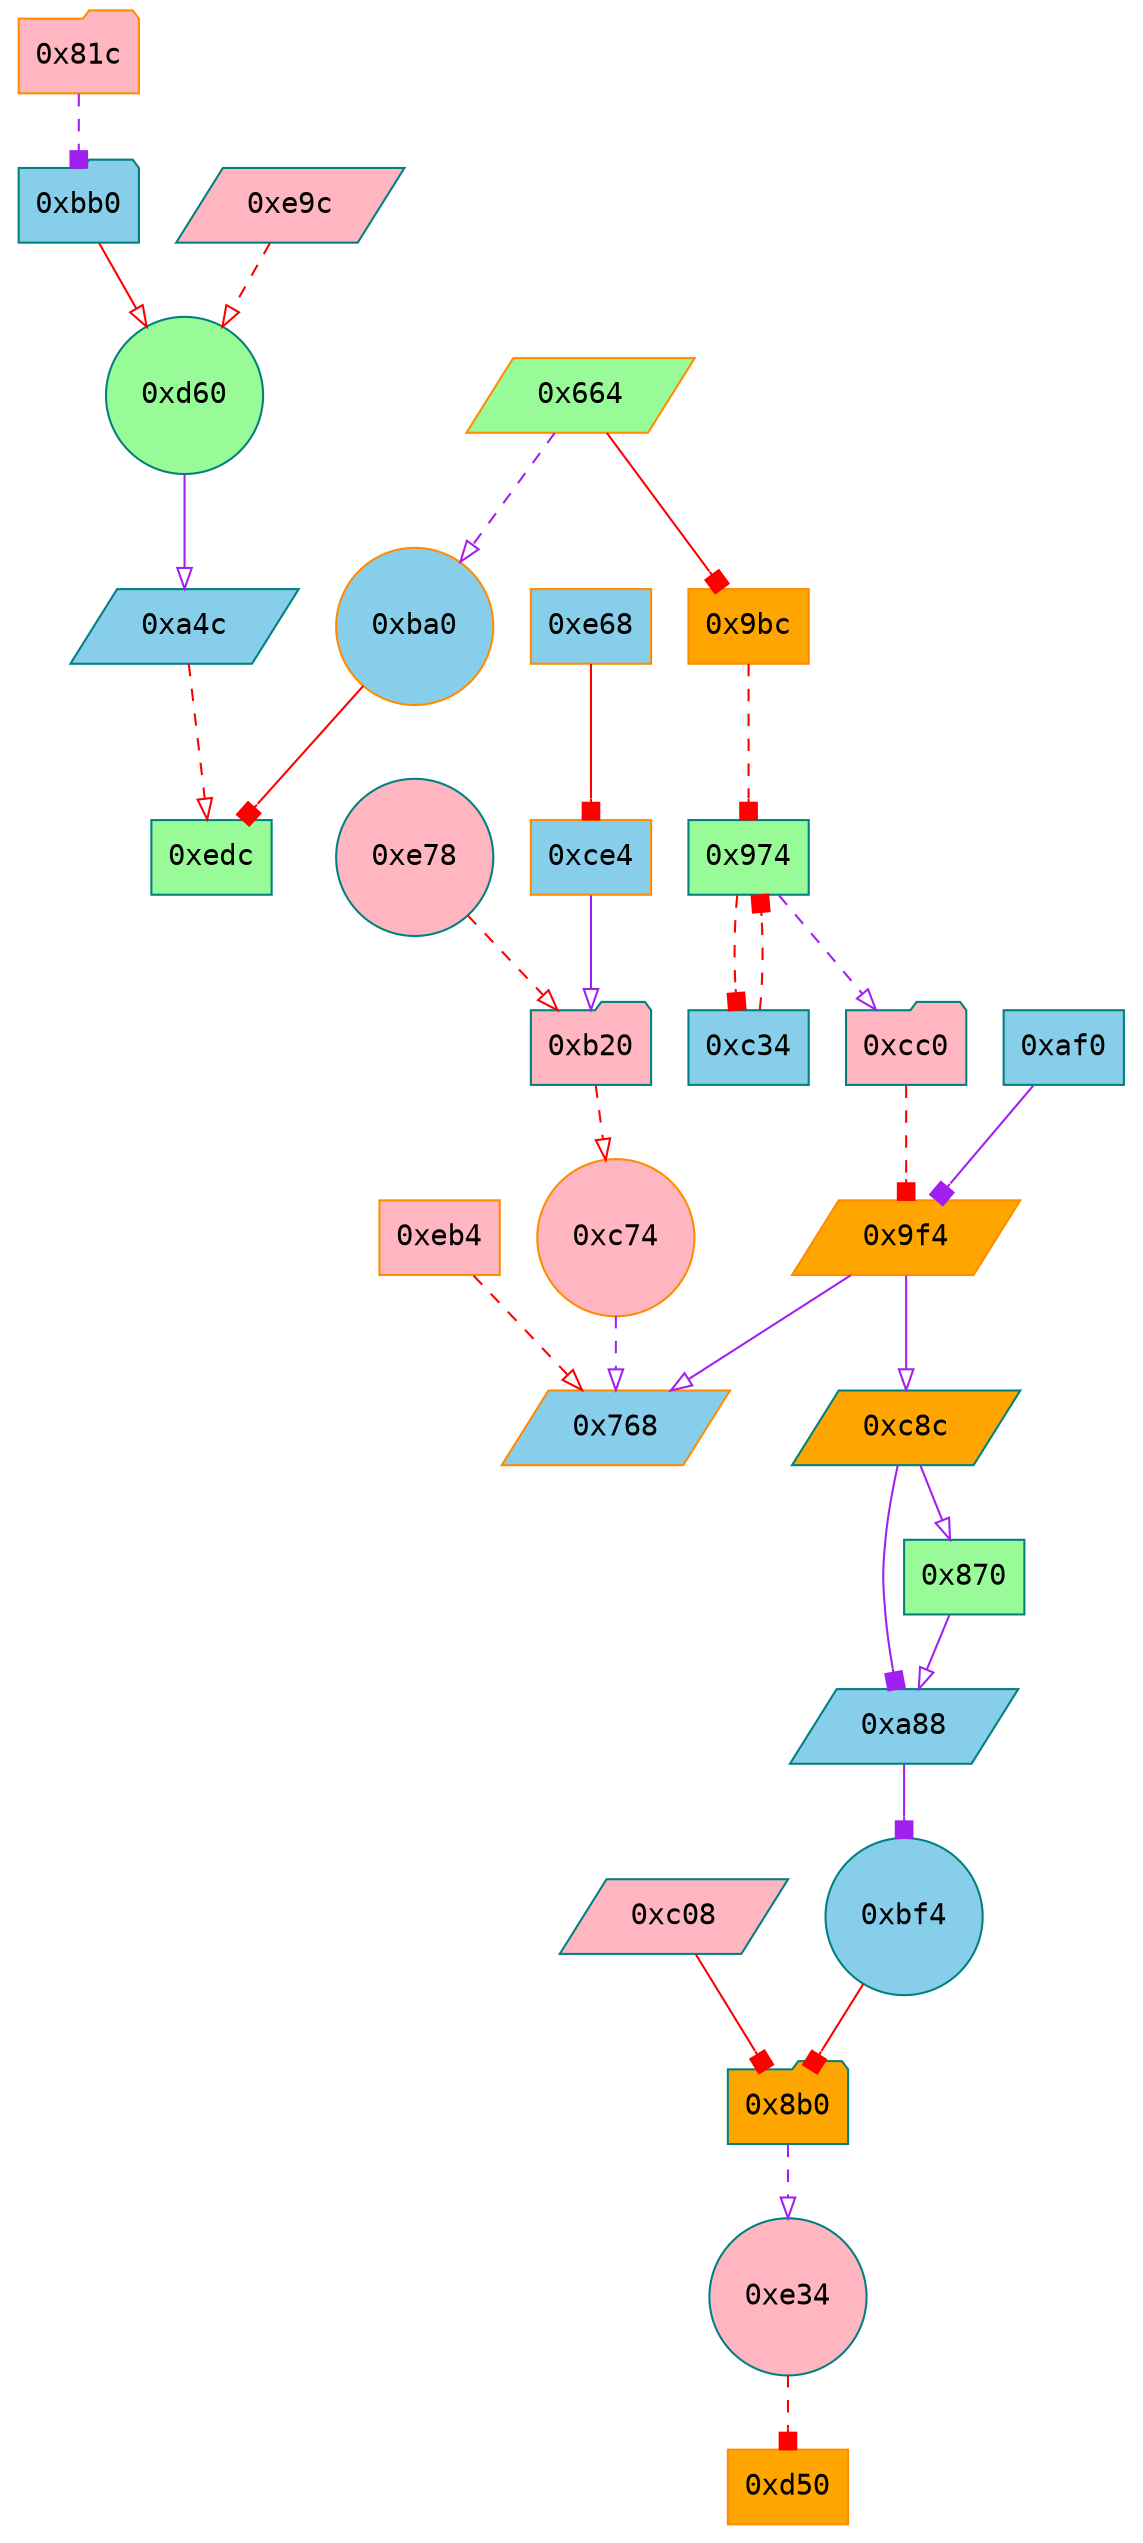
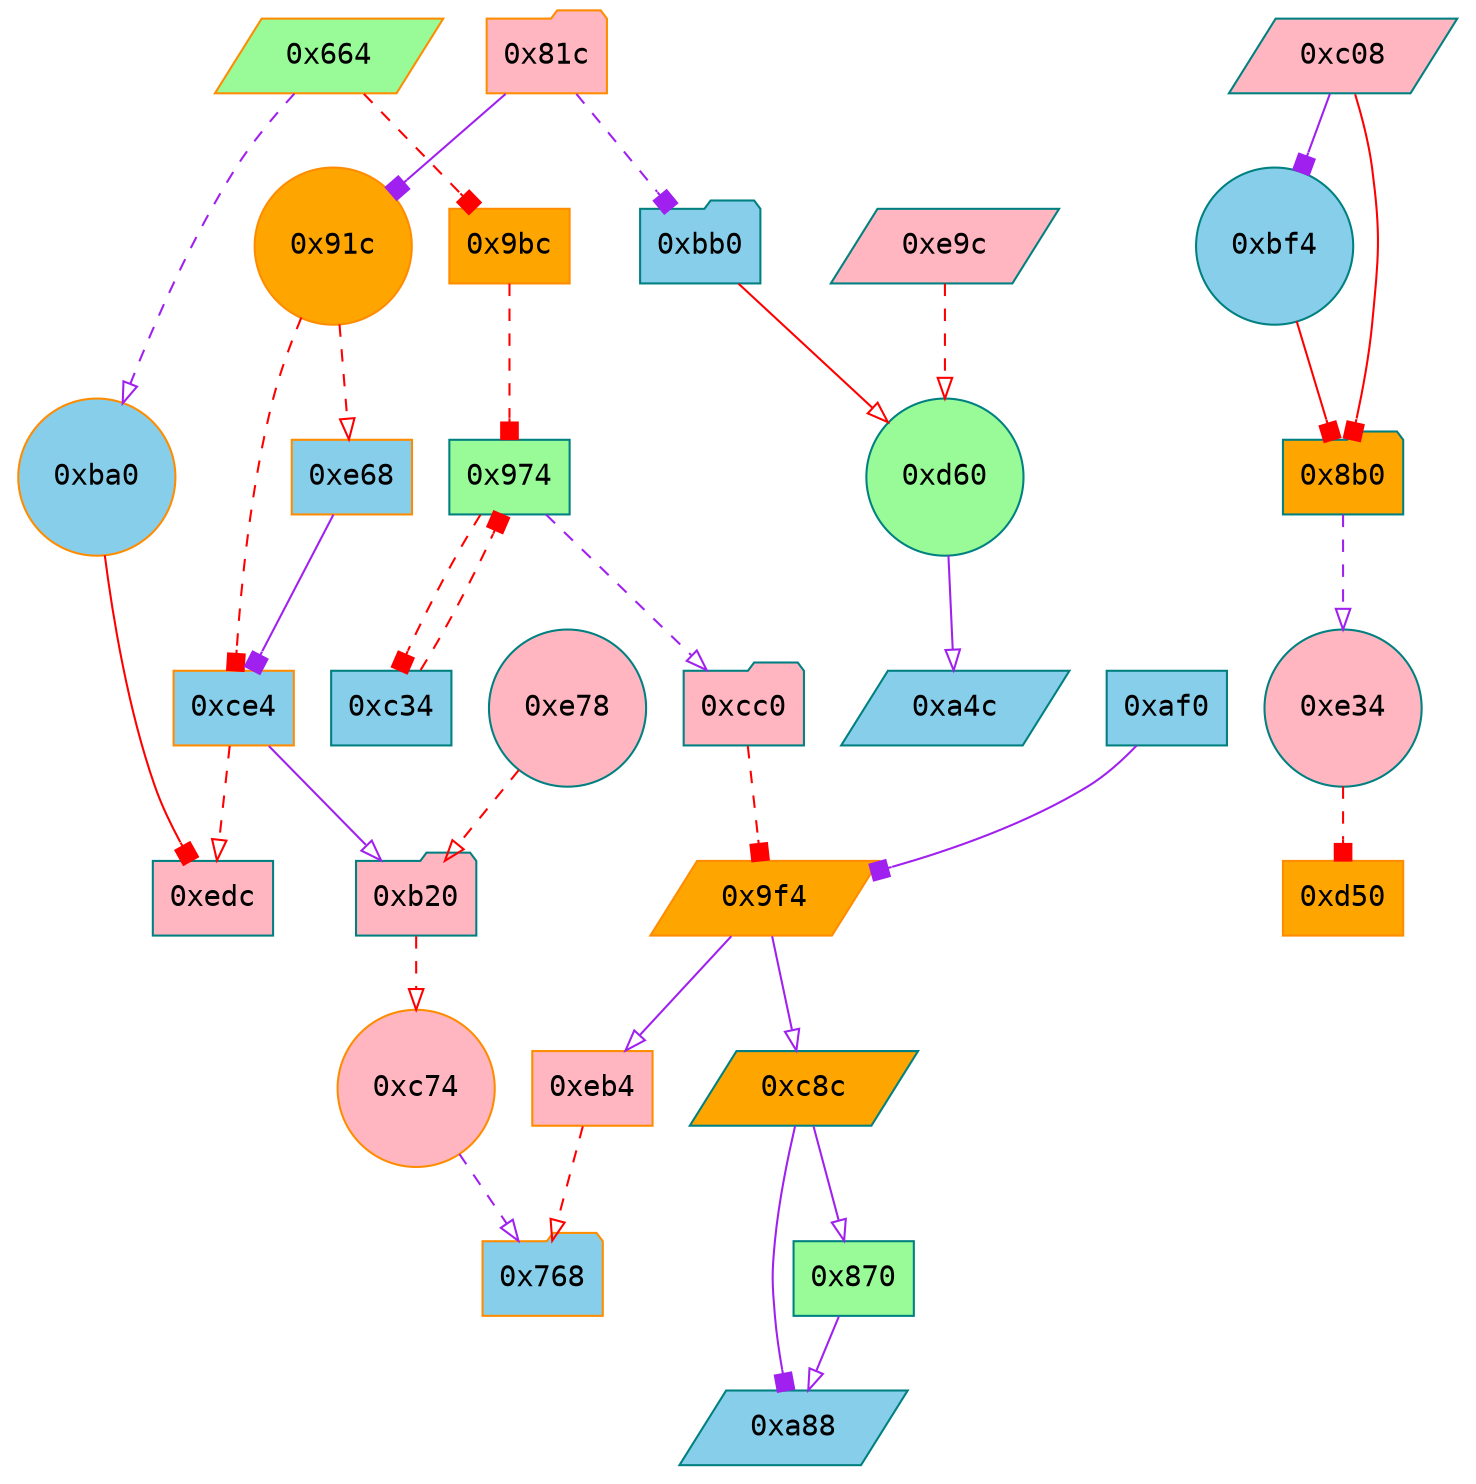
node "0x91c": added
edge "0x664" -> "0x9bc": style solid -> dashed
edge "0xa4c" -> "0xedc": now "0xce4" -> "0xedc"
edge "0xe68" -> "0xce4": color red -> purple
node "0xedc": fillcolor palegreen -> lightpink
edge "0x9f4" -> "0x768": now "0x9f4" -> "0xeb4"
node "0x768": shape parallelogram -> folder
edge "0xa88" -> "0xbf4": now "0xc08" -> "0xbf4"
